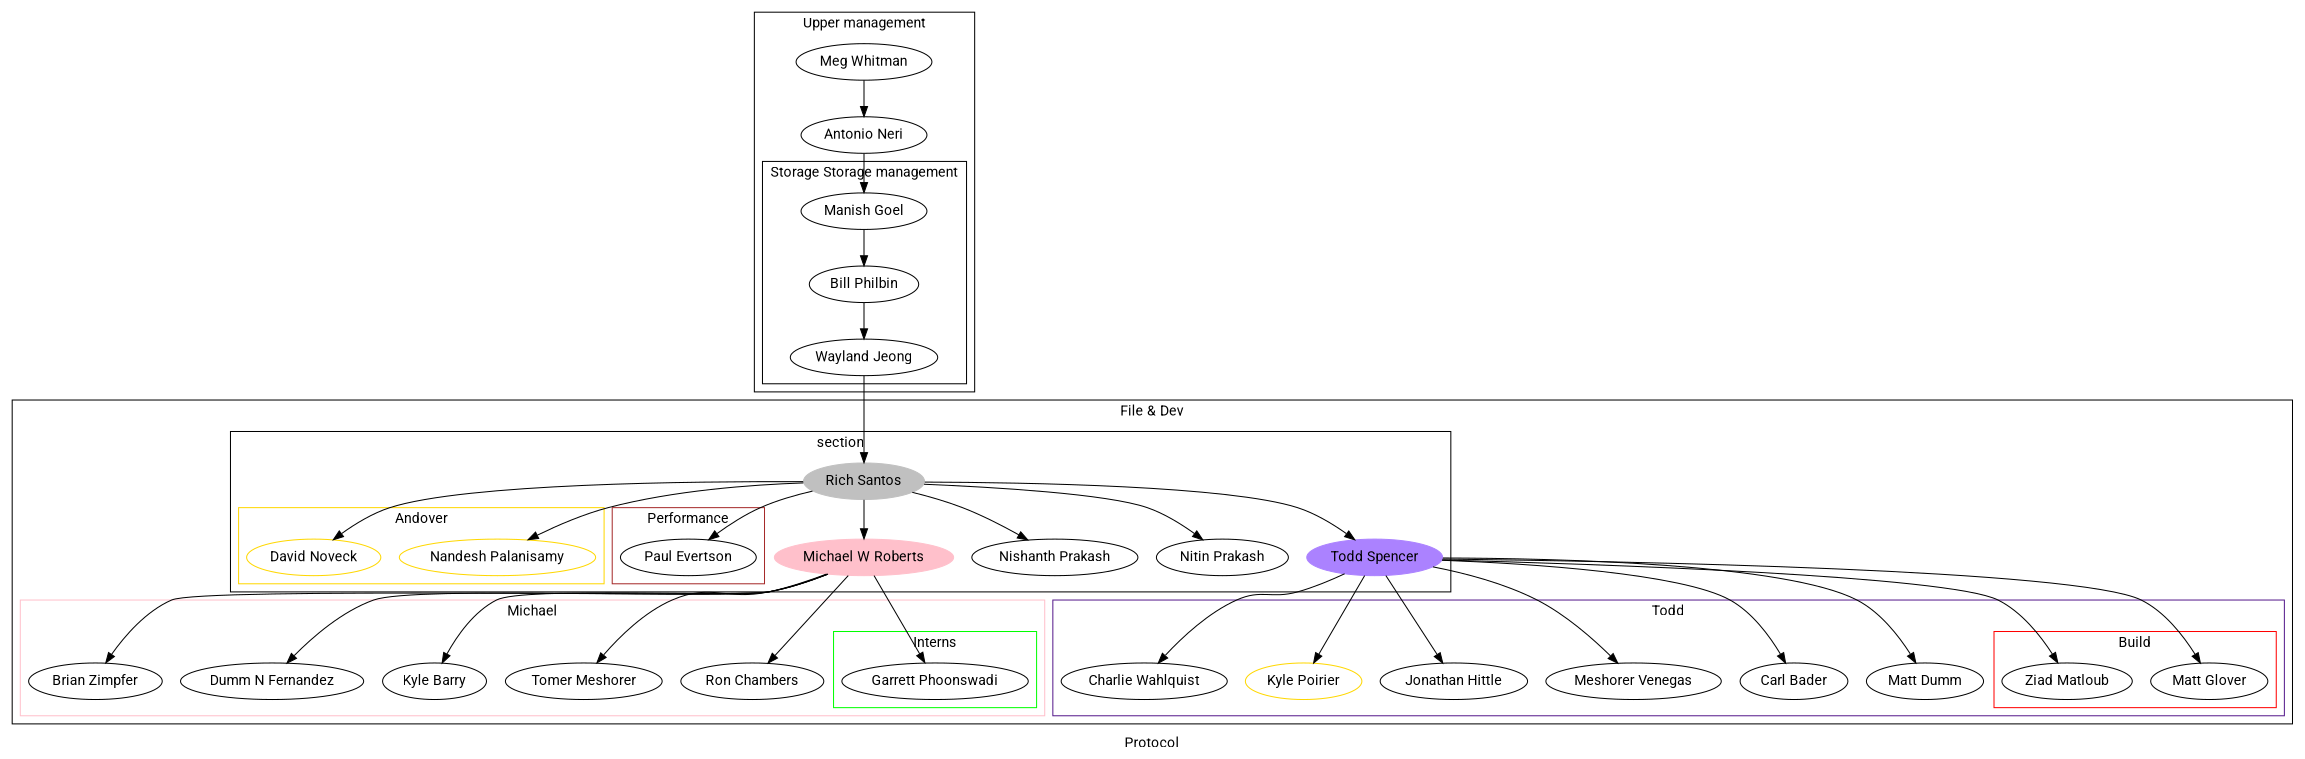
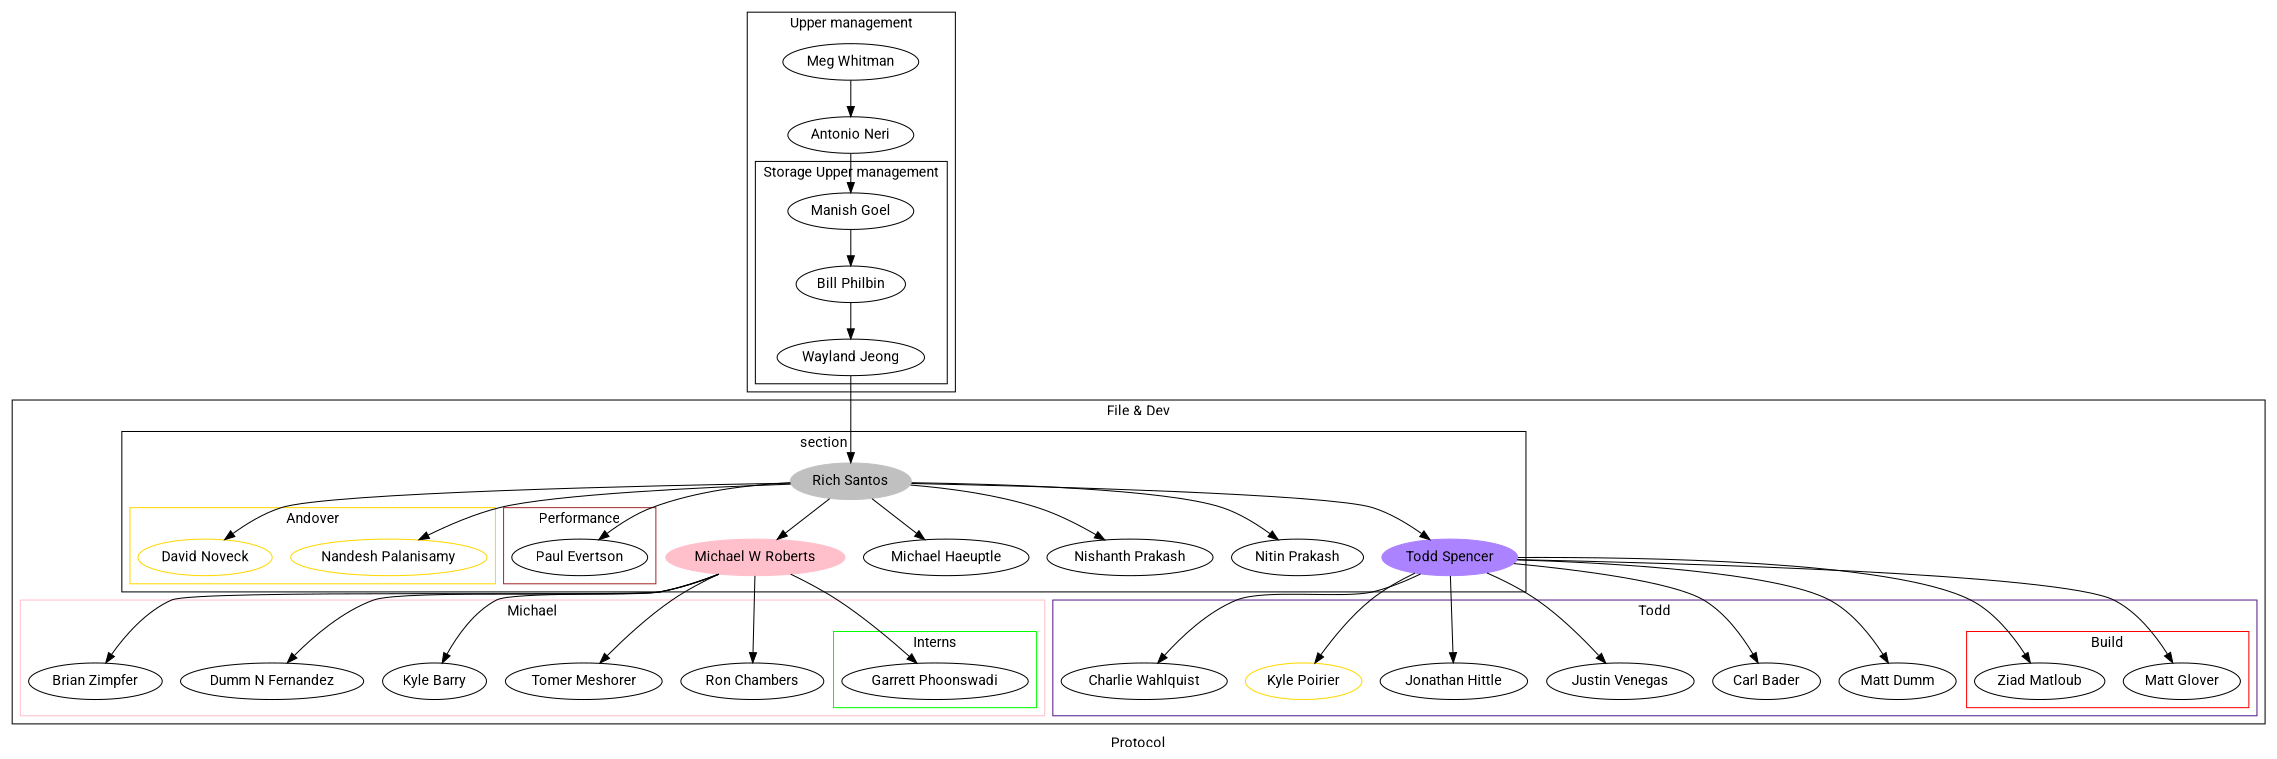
cluster "Storage Storage management": label "Storage Storage management" -> "Storage Upper management"
node "Michael Haeuptle": added
node "Meshorer Venegas": label "Meshorer Venegas" -> "Justin Venegas"
